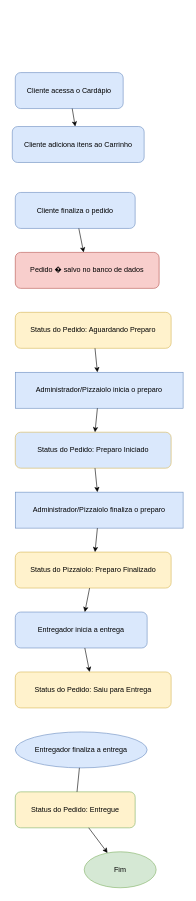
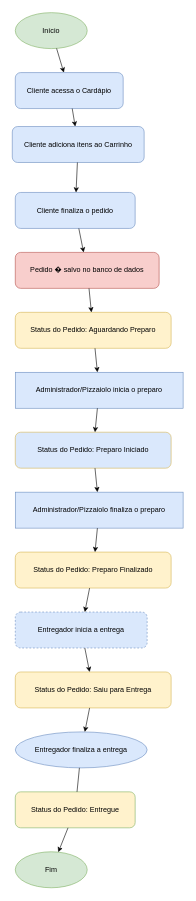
node "Início": added
edge "Início" -> "Cliente acessa o Cardápio": added
edge "Cliente adiciona itens ao Carrinho" -> "Cliente finaliza o pedido": added
edge "Pedido � salvo no banco de dados" -> "Status do Pedido: Aguardando Preparo": added
node "Status do Pizzaiolo: Preparo Finalizado": label "Status do Pizzaiolo: Preparo Finalizado" -> "Status do Pedido: Preparo Finalizado"
node "Entregador inicia a entrega": style solid -> dashed
edge "Status do Pedido: Saiu para Entrega" -> "Entregador finaliza a entrega": added
node "Fim": moved (120, 870) -> (51, 870)
